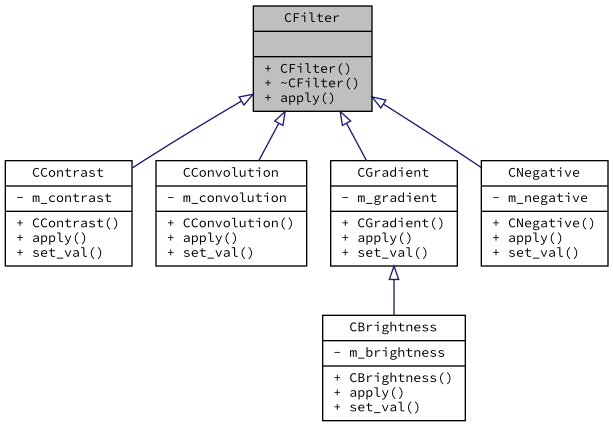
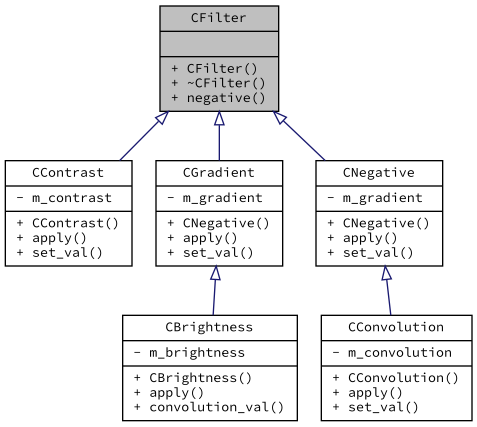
node "CFilter": text "+ apply()" -> "+ negative()"
edge "CConvolution" -> "CFilter": now "CConvolution" -> "CNegative"
node "CNegative": text "- m_negative" -> "- m_gradient"
node "CGradient": text "+ CGradient()" -> "+ CNegative()"
node "CBrightness": text "+ set_val()" -> "+ convolution_val()"
